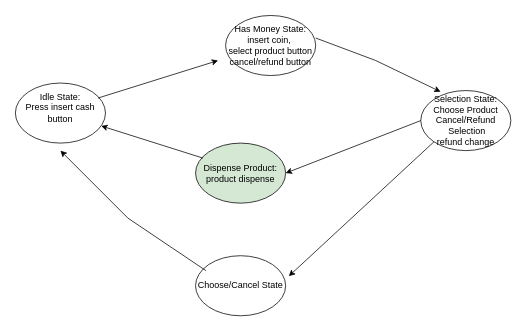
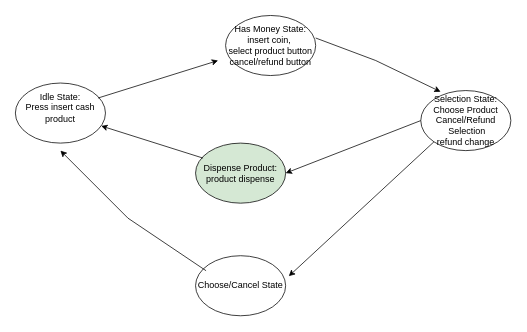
node "Idle State: Press insert cash button": label "Idle State: Press insert cash button" -> "Idle State: Press insert cash product"
